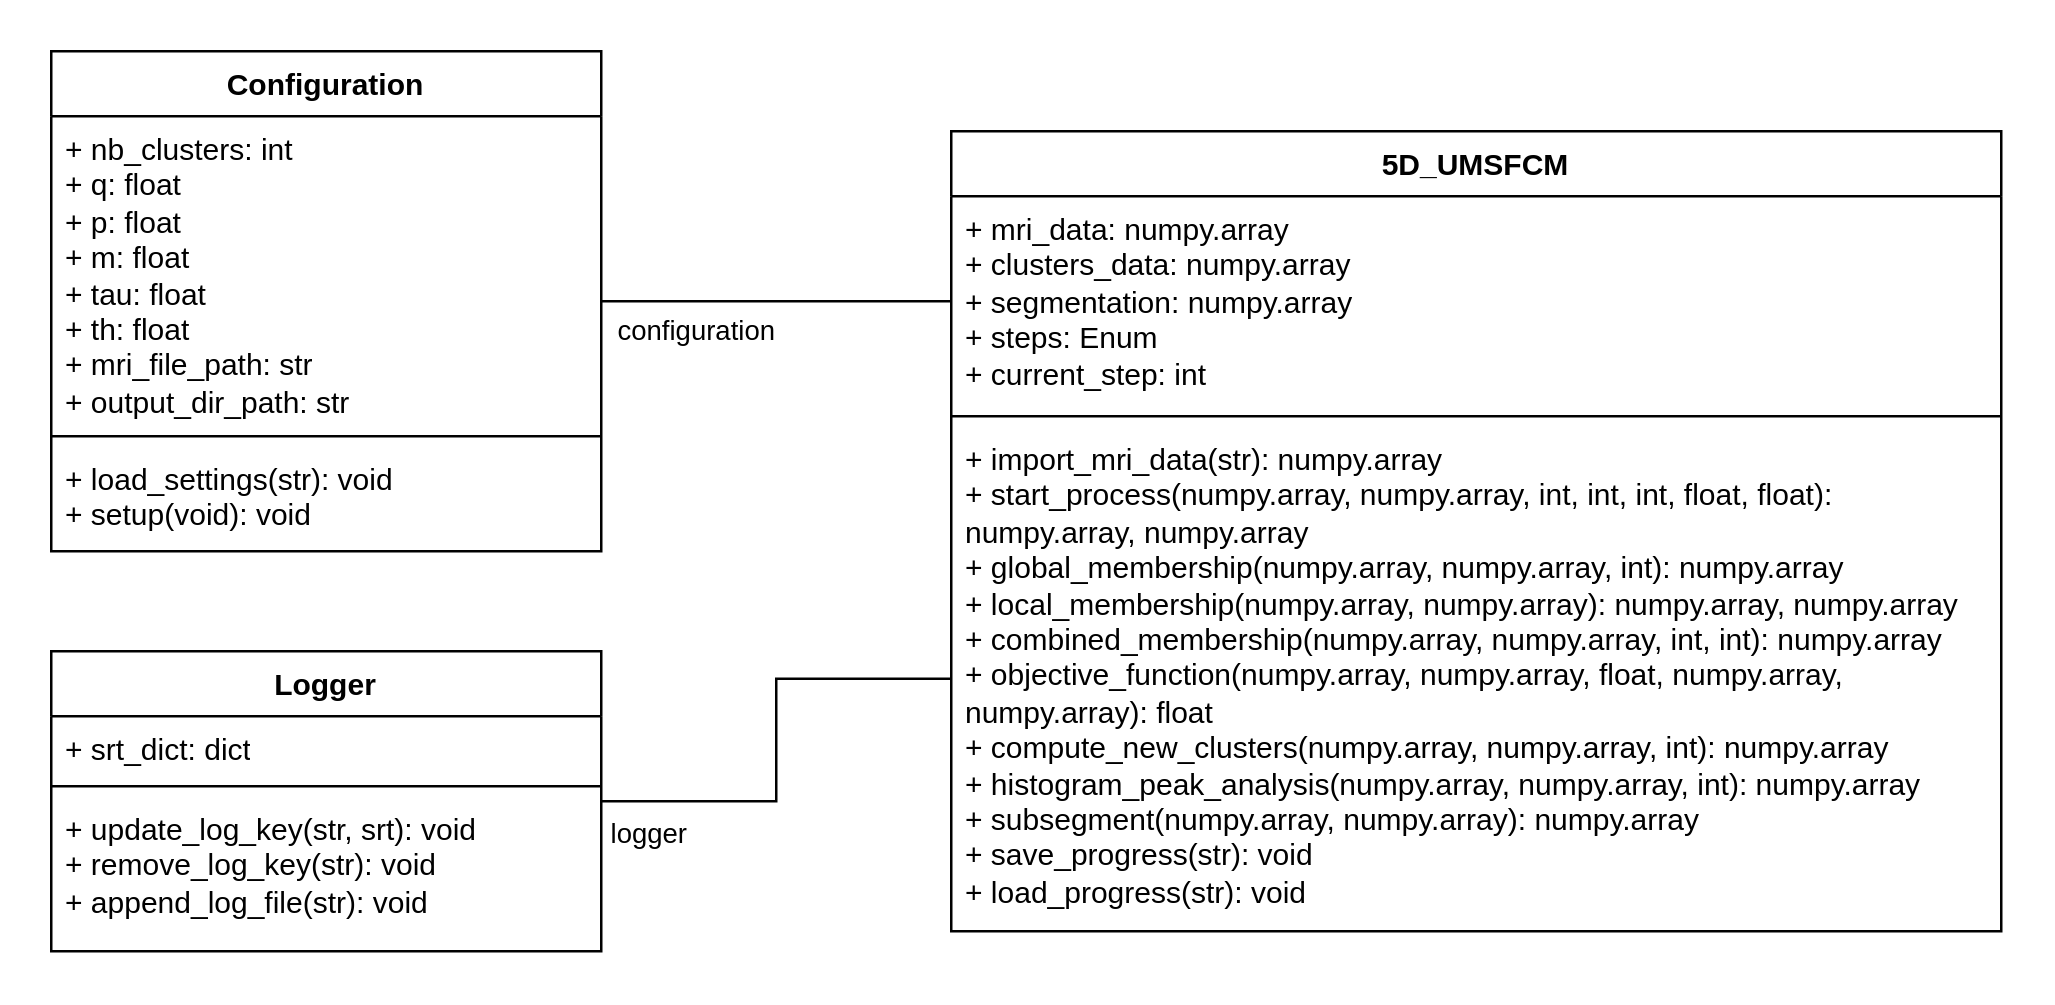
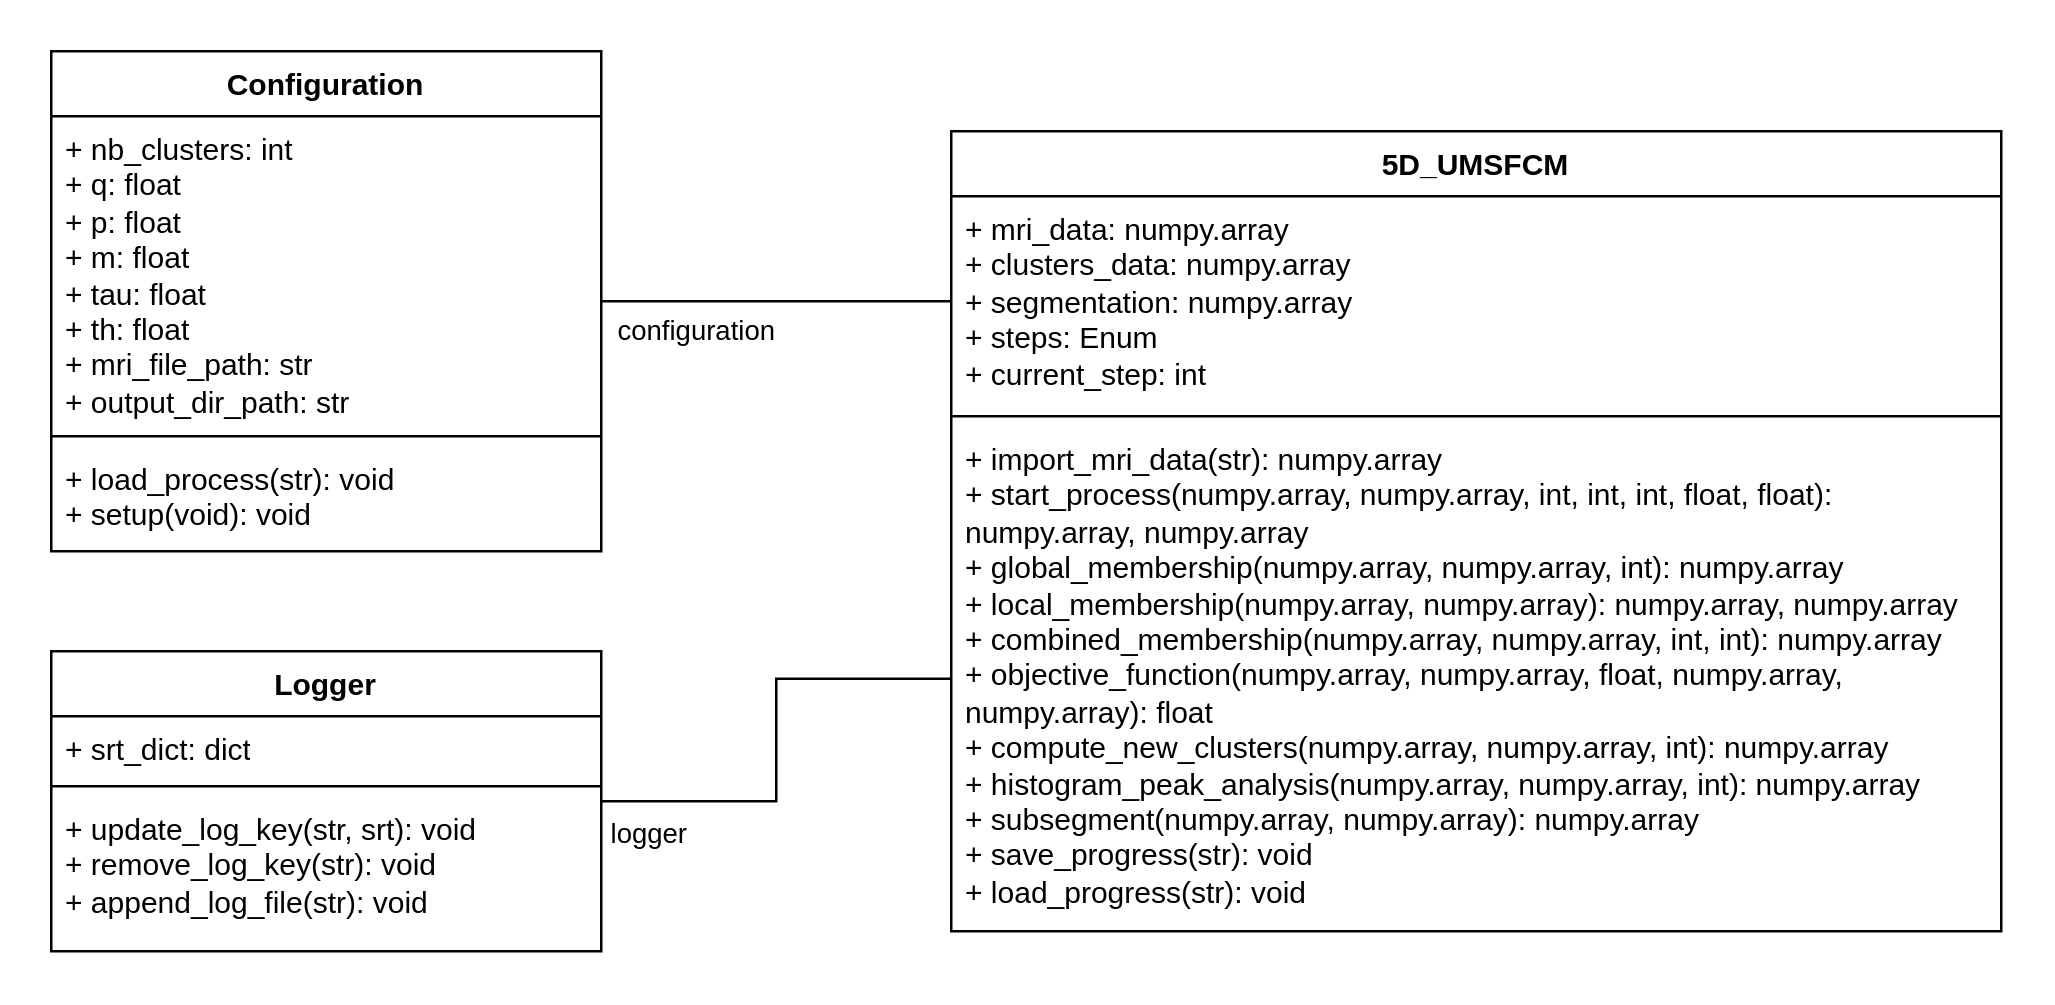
node "+ load_settings(str): void + setup(void): void": label "+ load_settings(str): void + setup(void): void" -> "+ load_process(str): void + setup(void): void"
